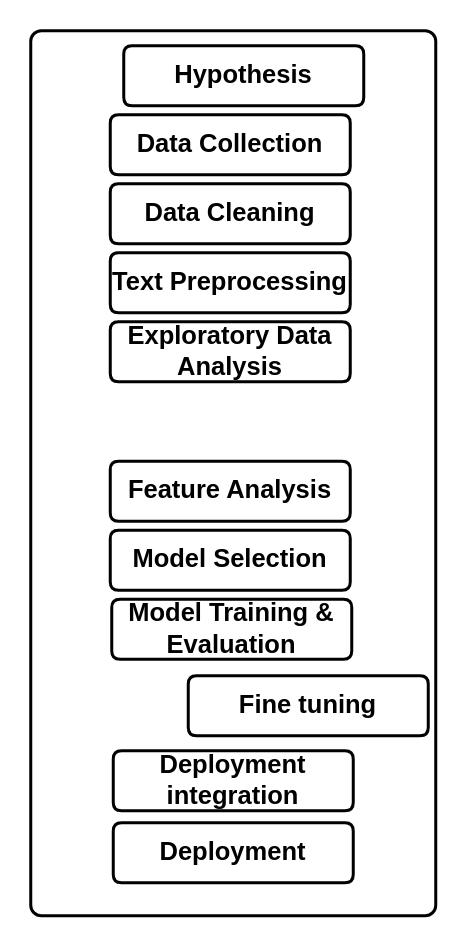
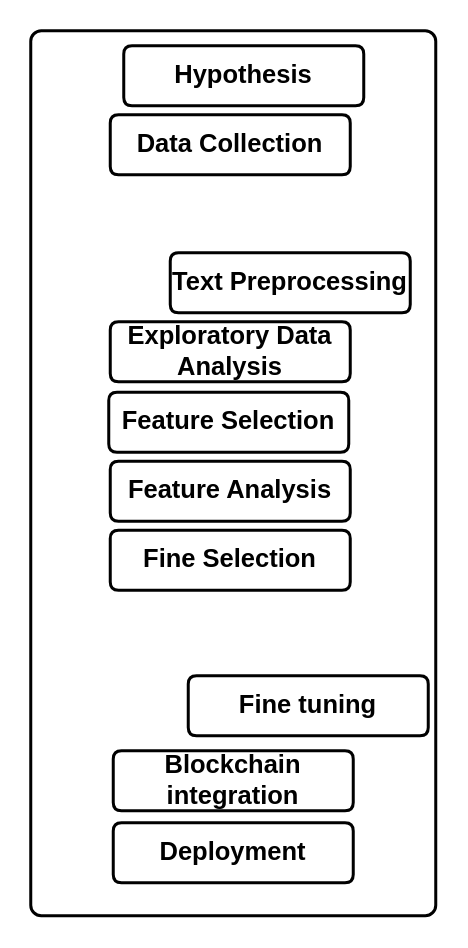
node "Data Cleaning": removed
node "Text Preprocessing": moved (230, 283) -> (290, 283)
node "Feature Selection": added
node "Model Selection": label "Model Selection" -> "Fine Selection"
node "Model Training & Evaluation": removed
node "Deployment integration": label "Deployment integration" -> "Blockchain integration"
